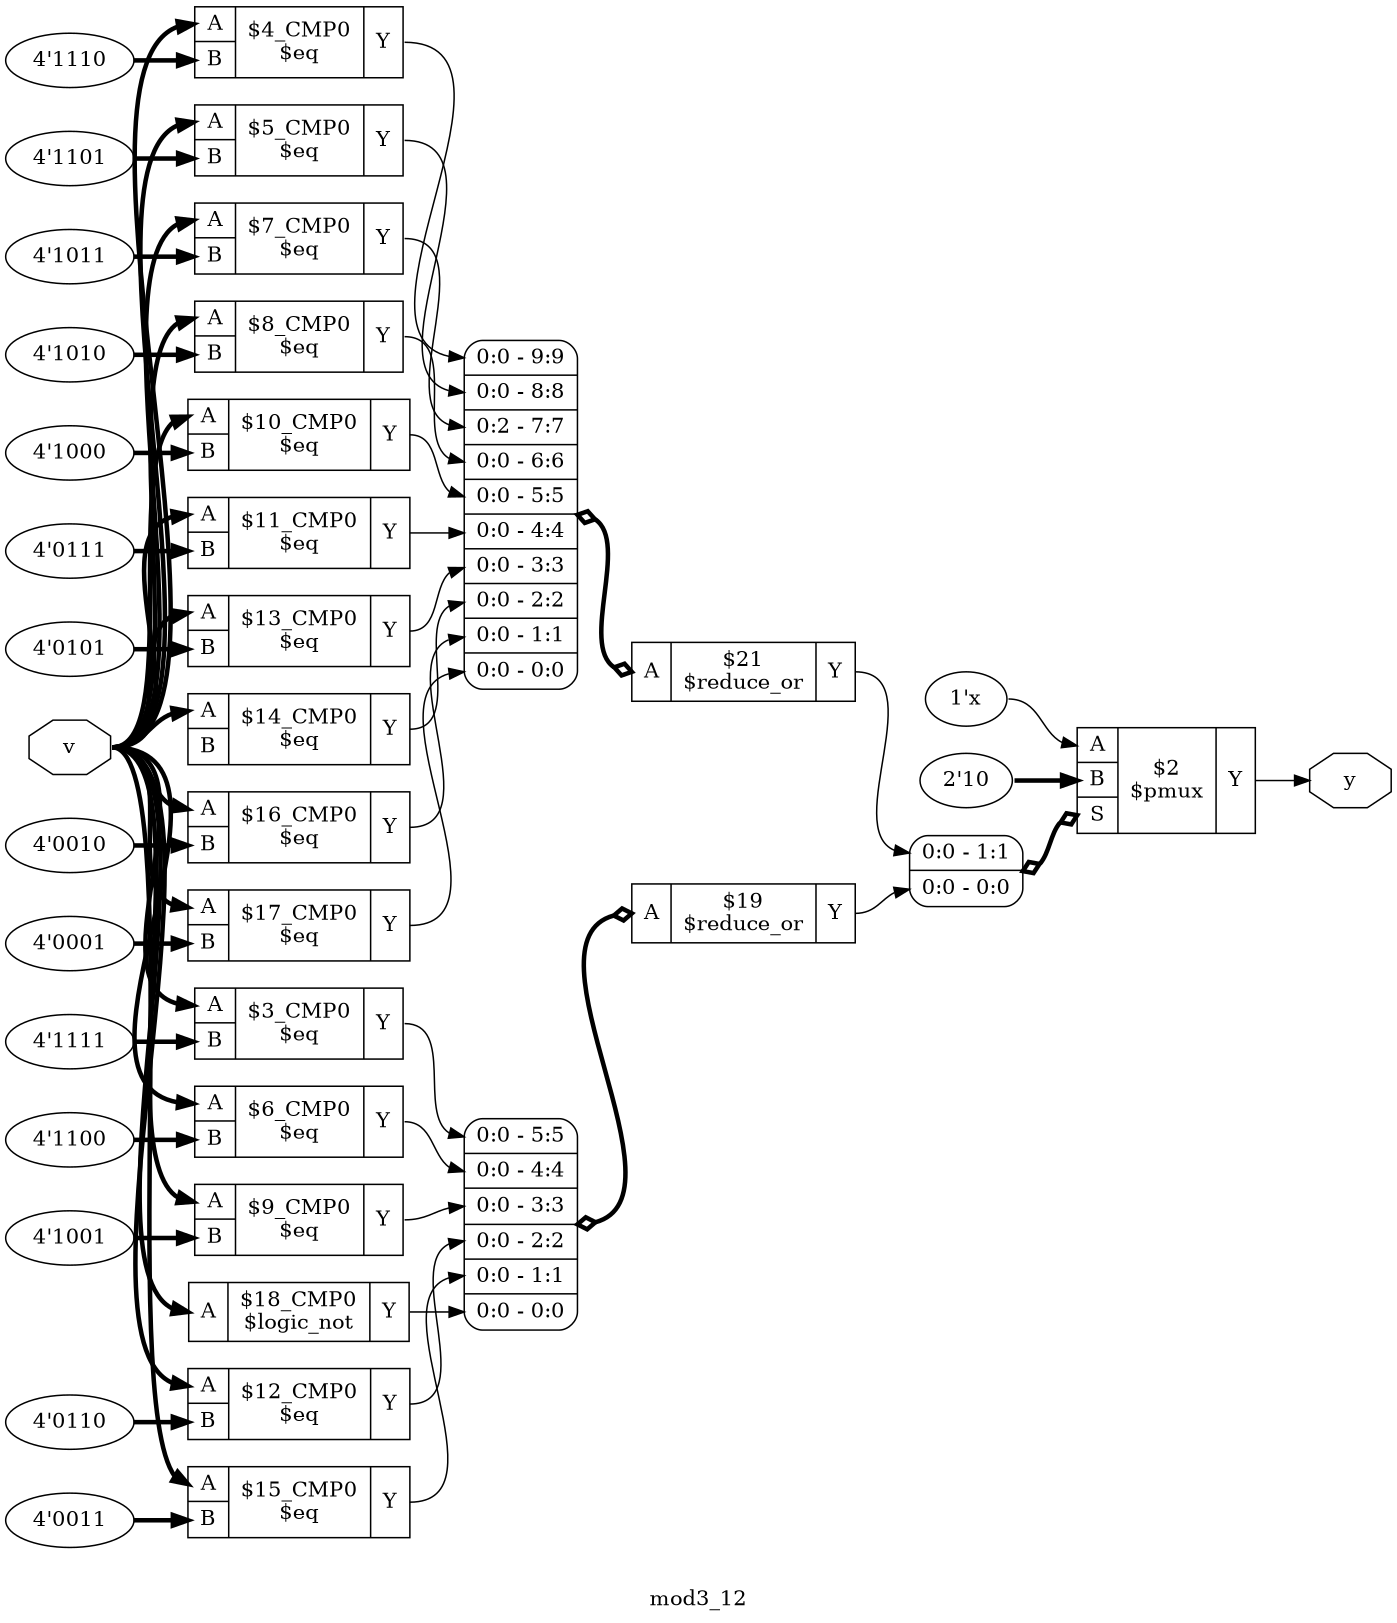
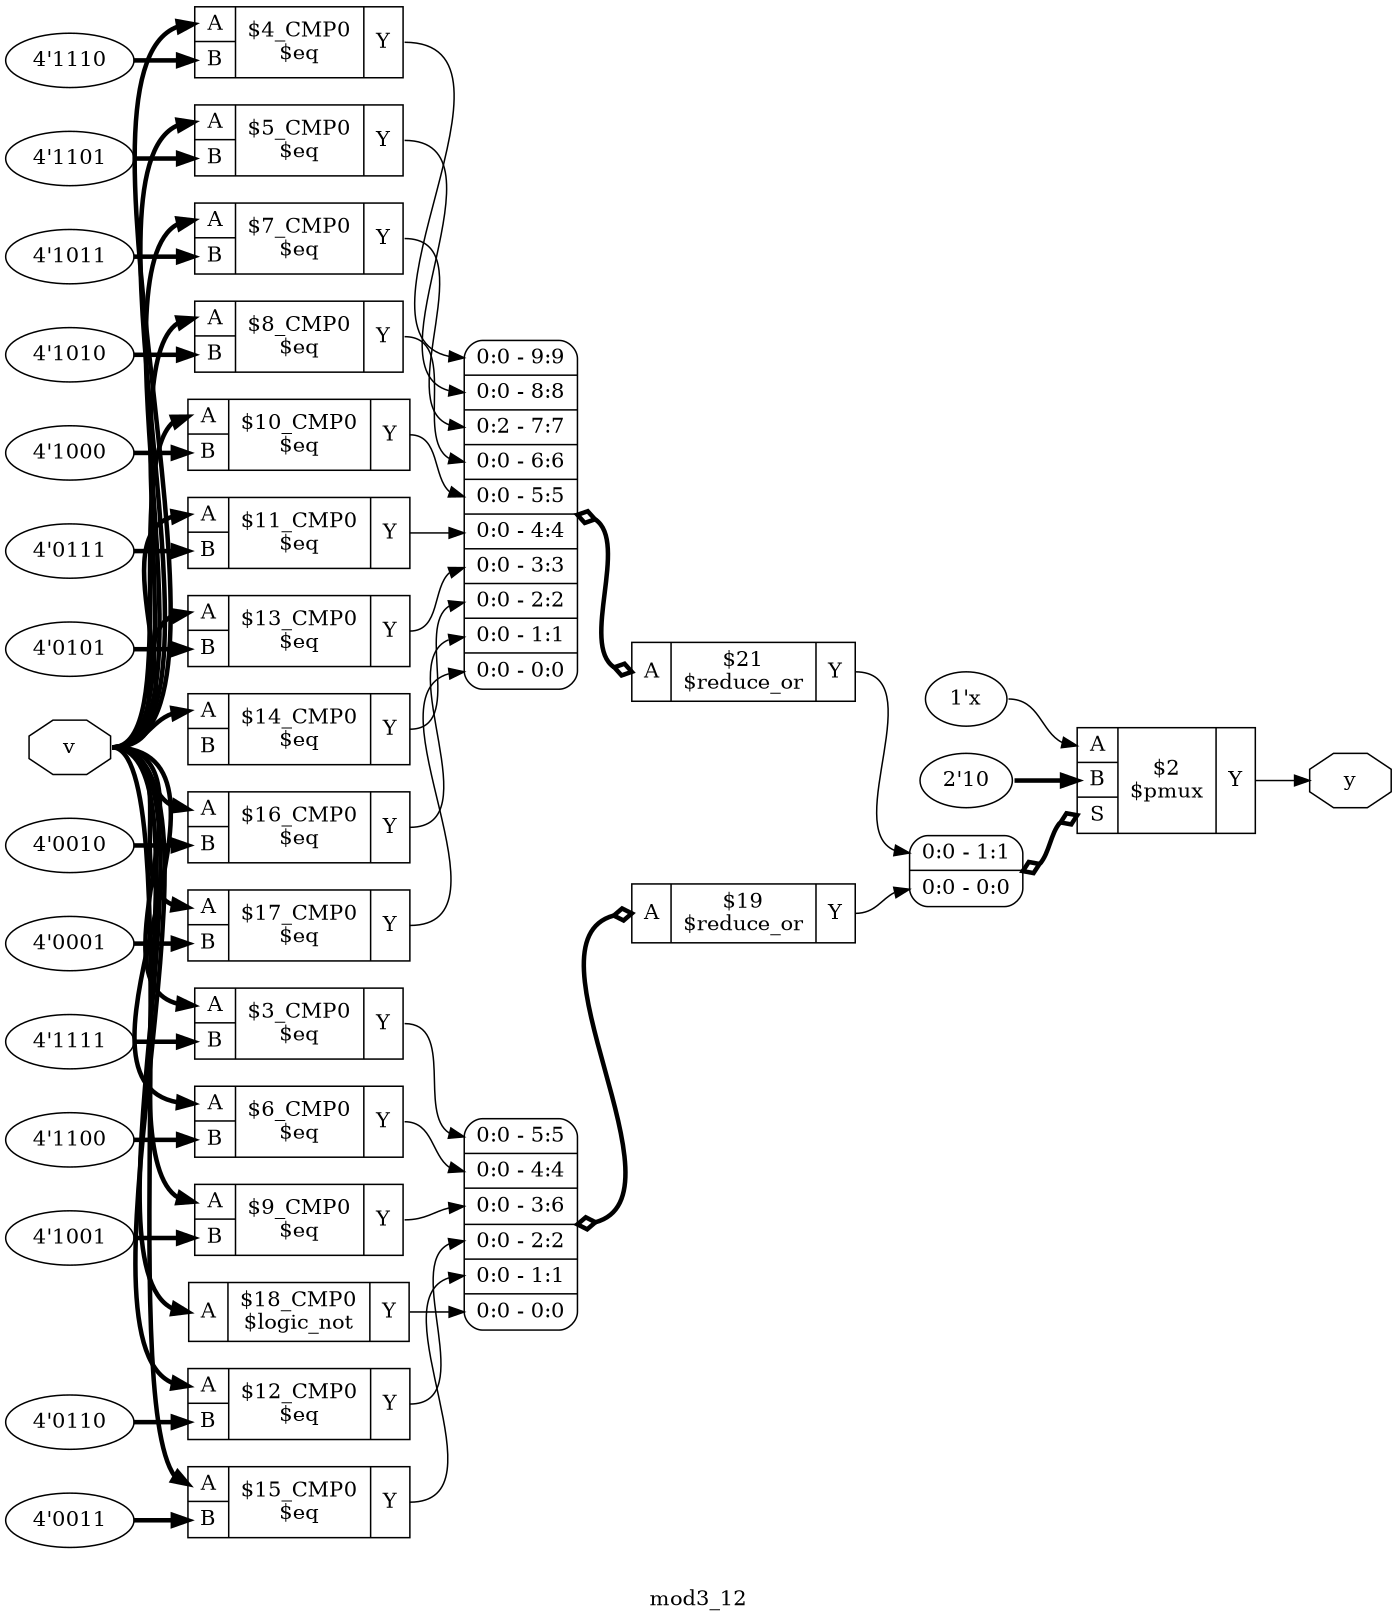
node "0:0 - 5:5": text "0:0 - 3:3" -> "0:0 - 3:6"
